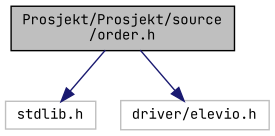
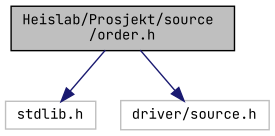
node "Prosjekt/Prosjekt/source /order.h": label "Prosjekt/Prosjekt/source /order.h" -> "Heislab/Prosjekt/source /order.h"
node "driver/elevio.h": label "driver/elevio.h" -> "driver/source.h"
